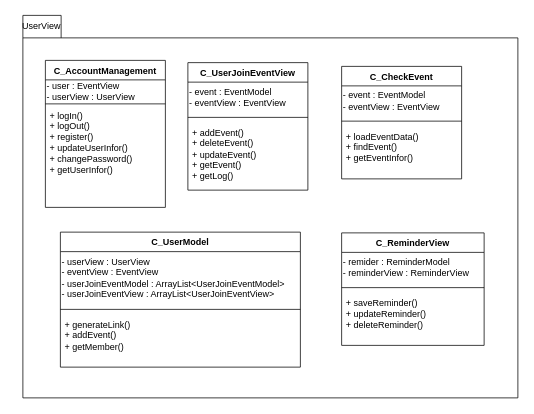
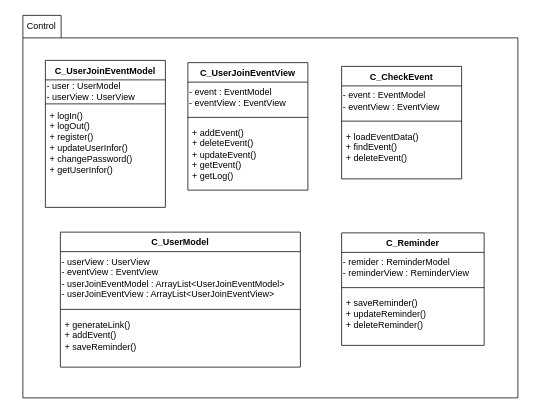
node "UserView": label "UserView" -> "Control"
node "C_AccountManagement": label "C_AccountManagement" -> "C_UserJoinEventModel"
node "- user : EventView - userView : UserView": label "- user : EventView - userView : UserView" -> "- user : UserModel - userView : UserView"
node "+ loadEventData() + findEvent() + getEventInfor()": label "+ loadEventData() + findEvent() + getEventInfor()" -> "+ loadEventData() + findEvent() + deleteEvent()"
node "C_ReminderView": label "C_ReminderView" -> "C_Reminder"
node "+ generateLink() + addEvent() + getMember()": label "+ generateLink() + addEvent() + getMember()" -> "+ generateLink() + addEvent() + saveReminder()"
